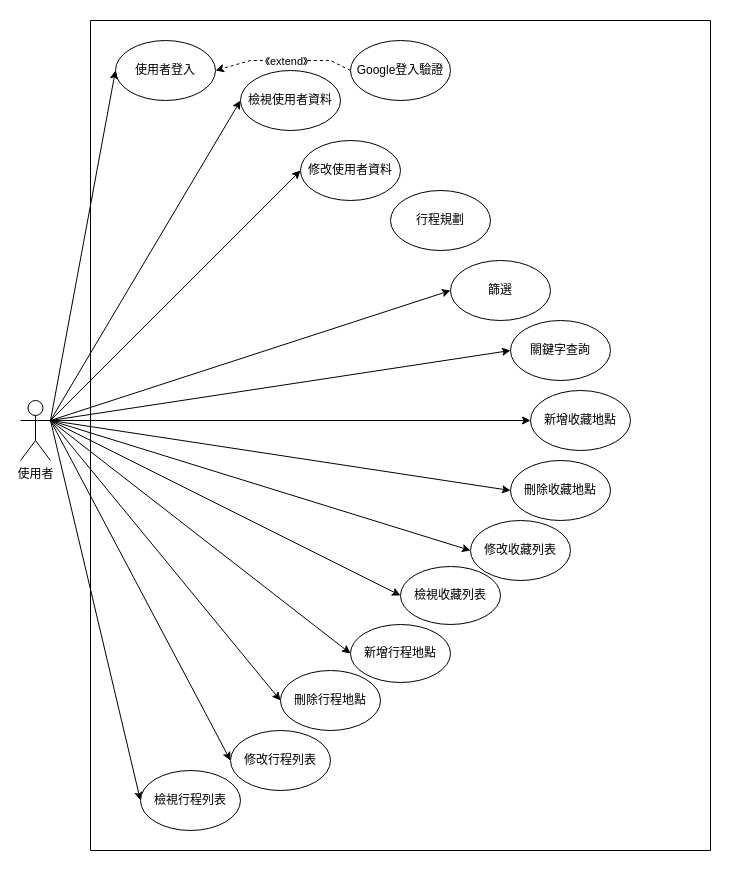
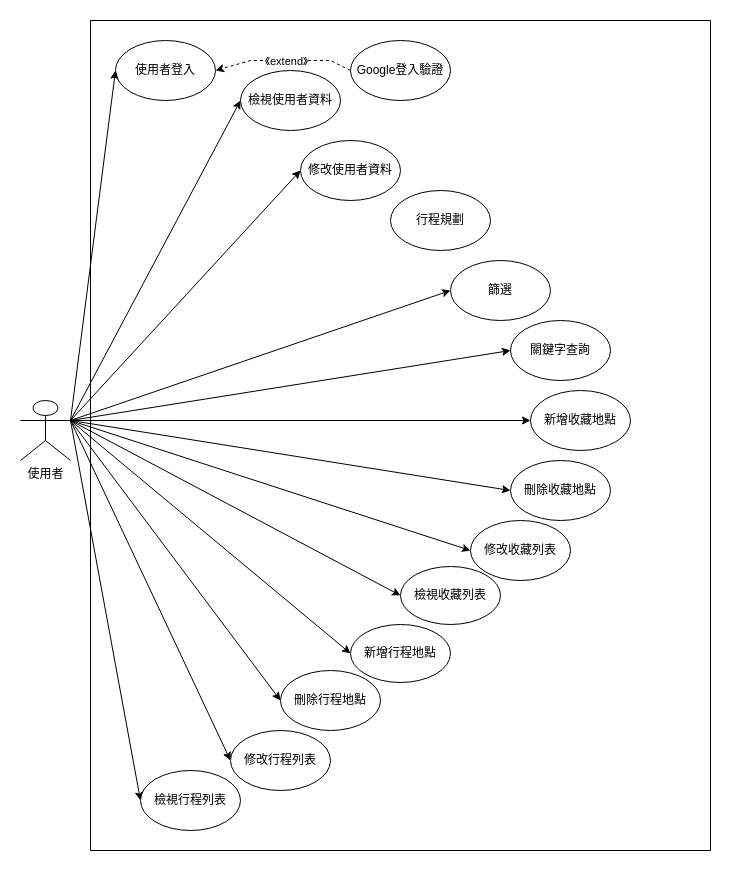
node "使用者": size 30x60 -> 50x60
